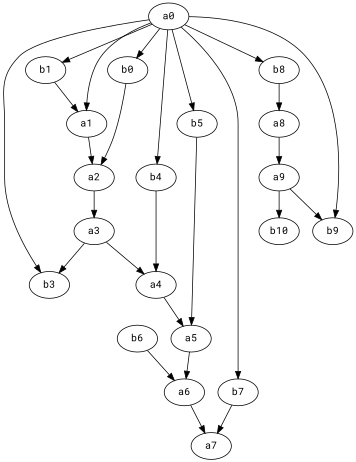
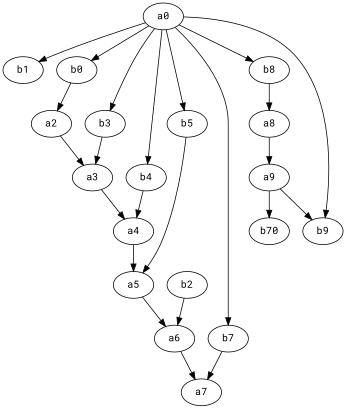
node "a1": removed
node "b10": label "b10" -> "b70"
edge "a3" -> "b3": reversed
node "b6": label "b6" -> "b2"
